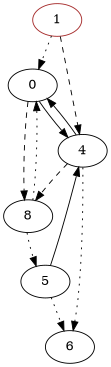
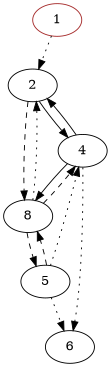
edge "1" -> "4": now "8" -> "4"
node "0": label "0" -> "2"
edge "4" -> "8": style dashed -> solid
edge "5" -> "4": style solid -> dotted
edge "8" -> "5": style dotted -> dashed
edge "5" -> "8": added
